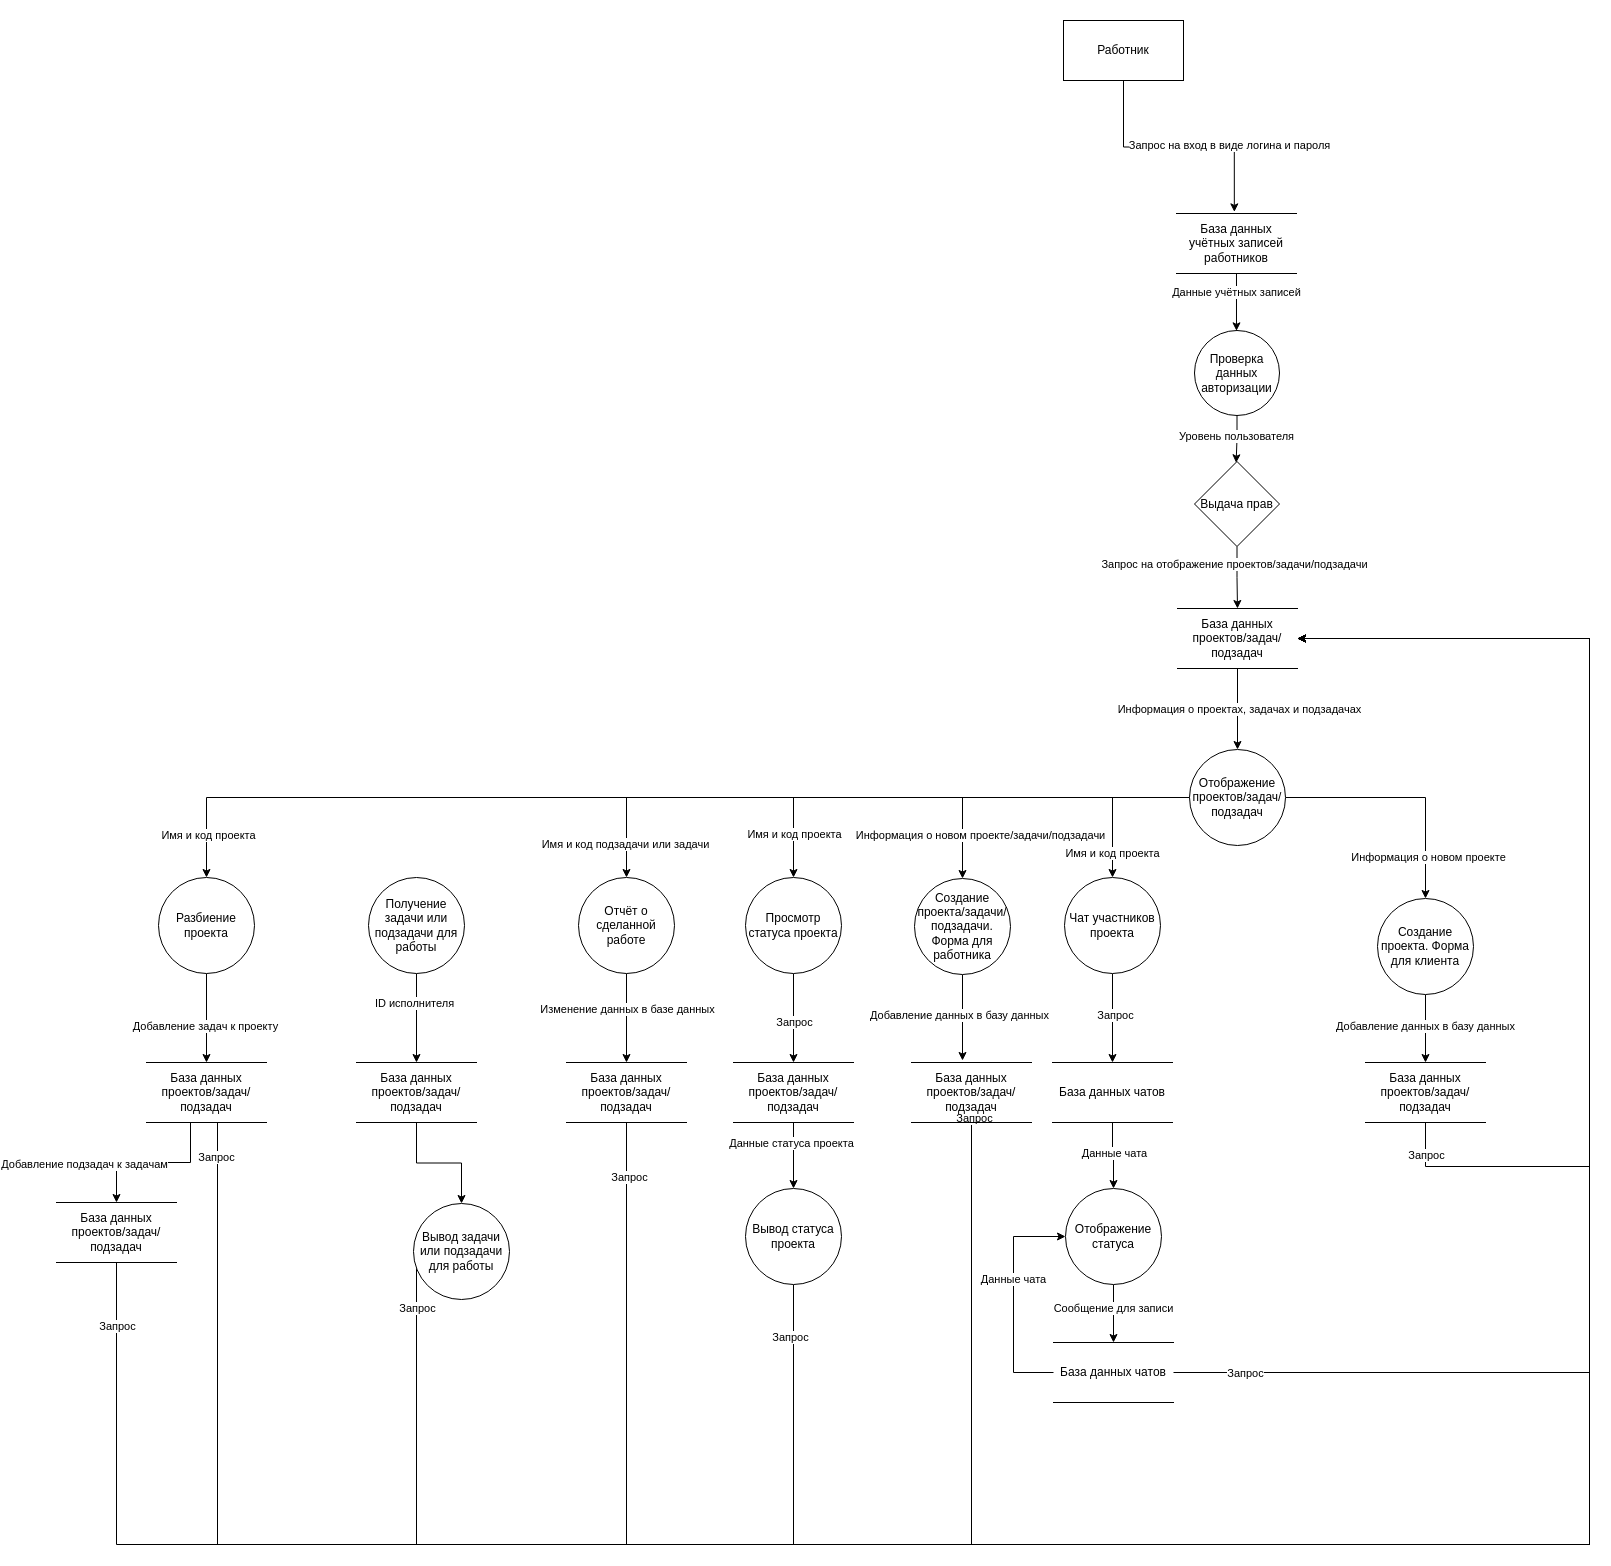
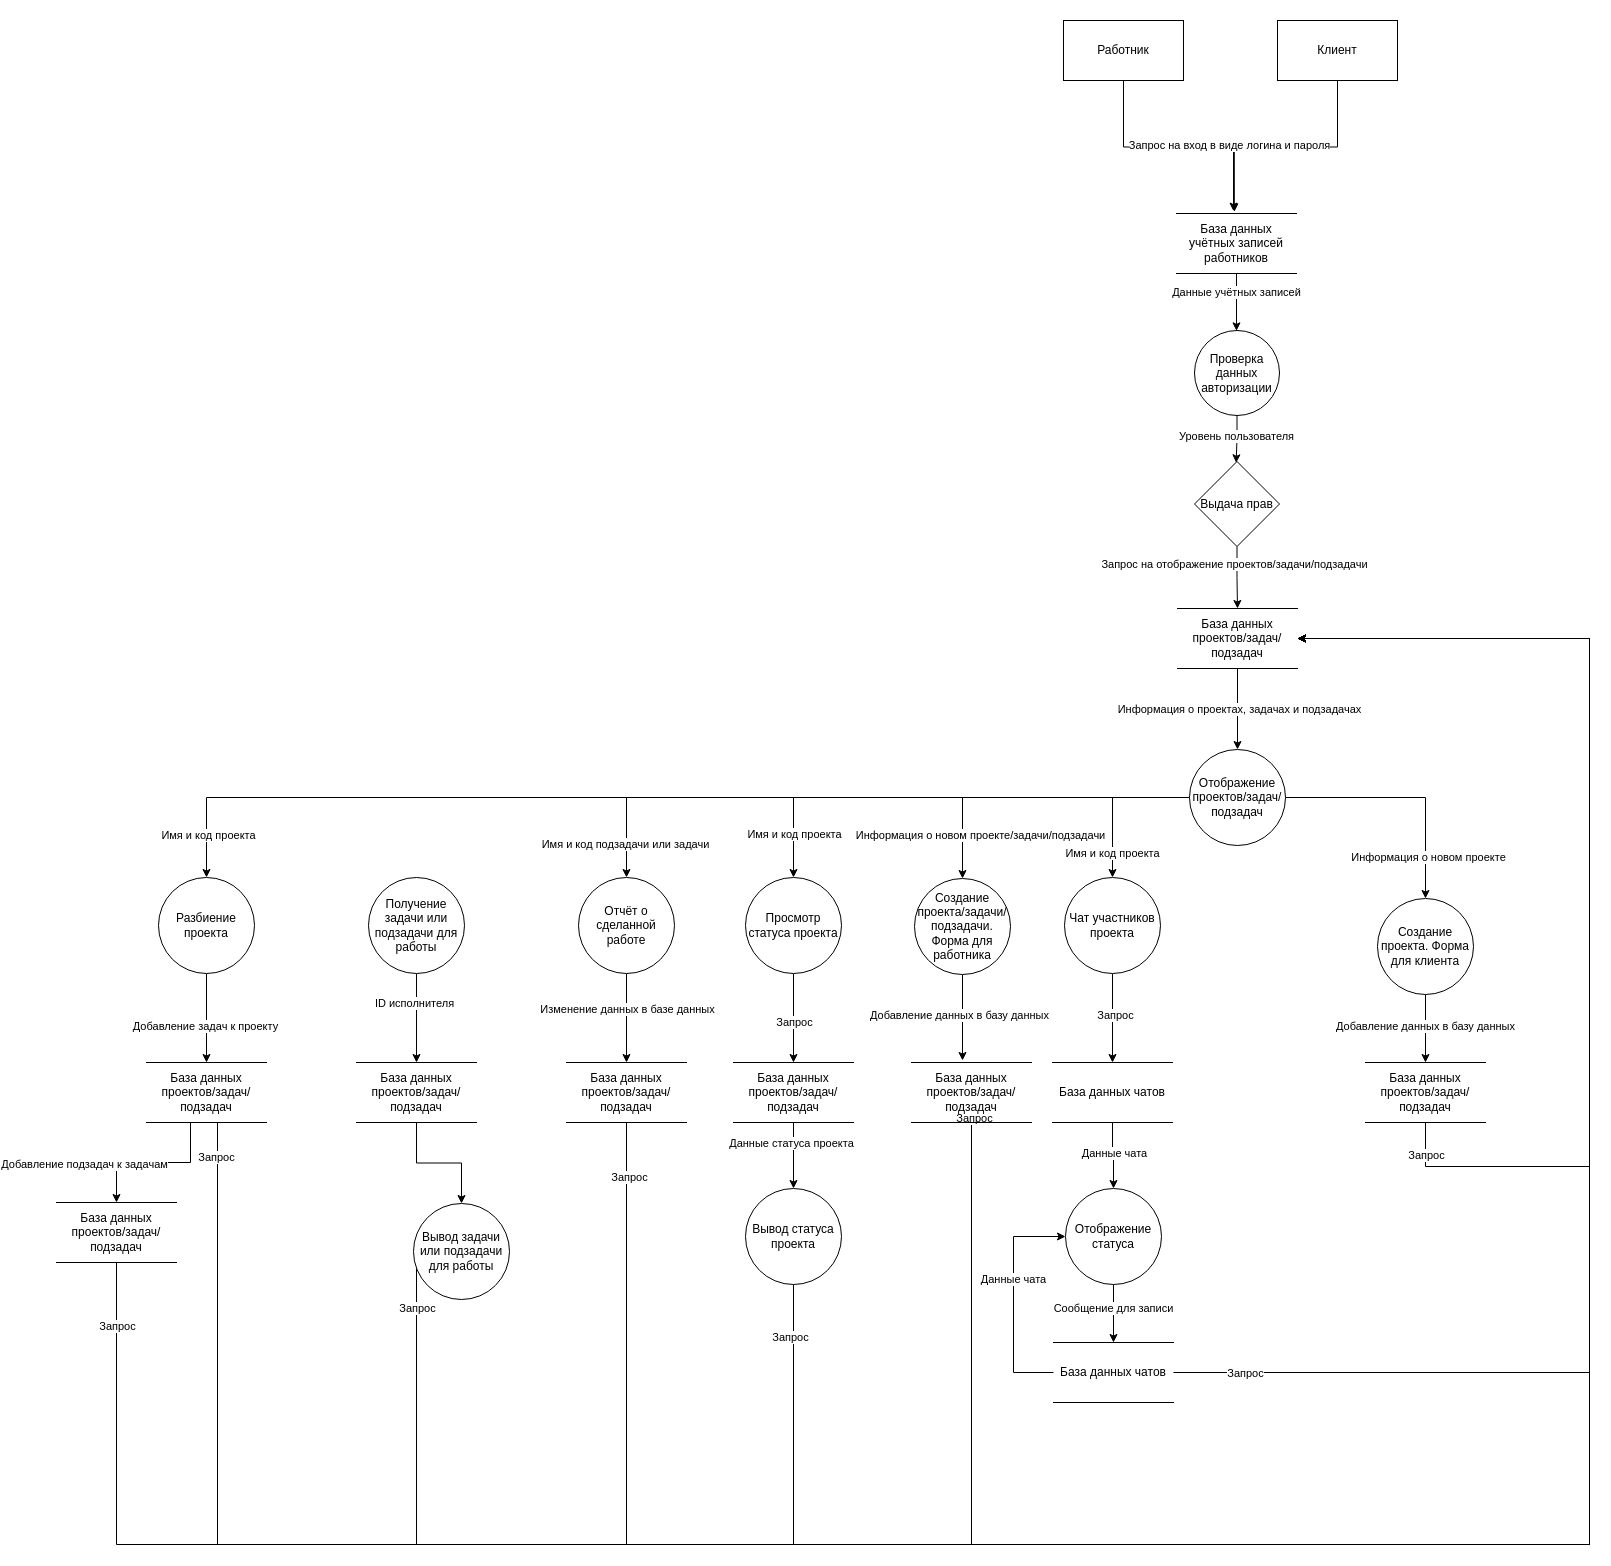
node "Клиент": added
edge "Клиент" -> "База данных учётных записей работников": added
